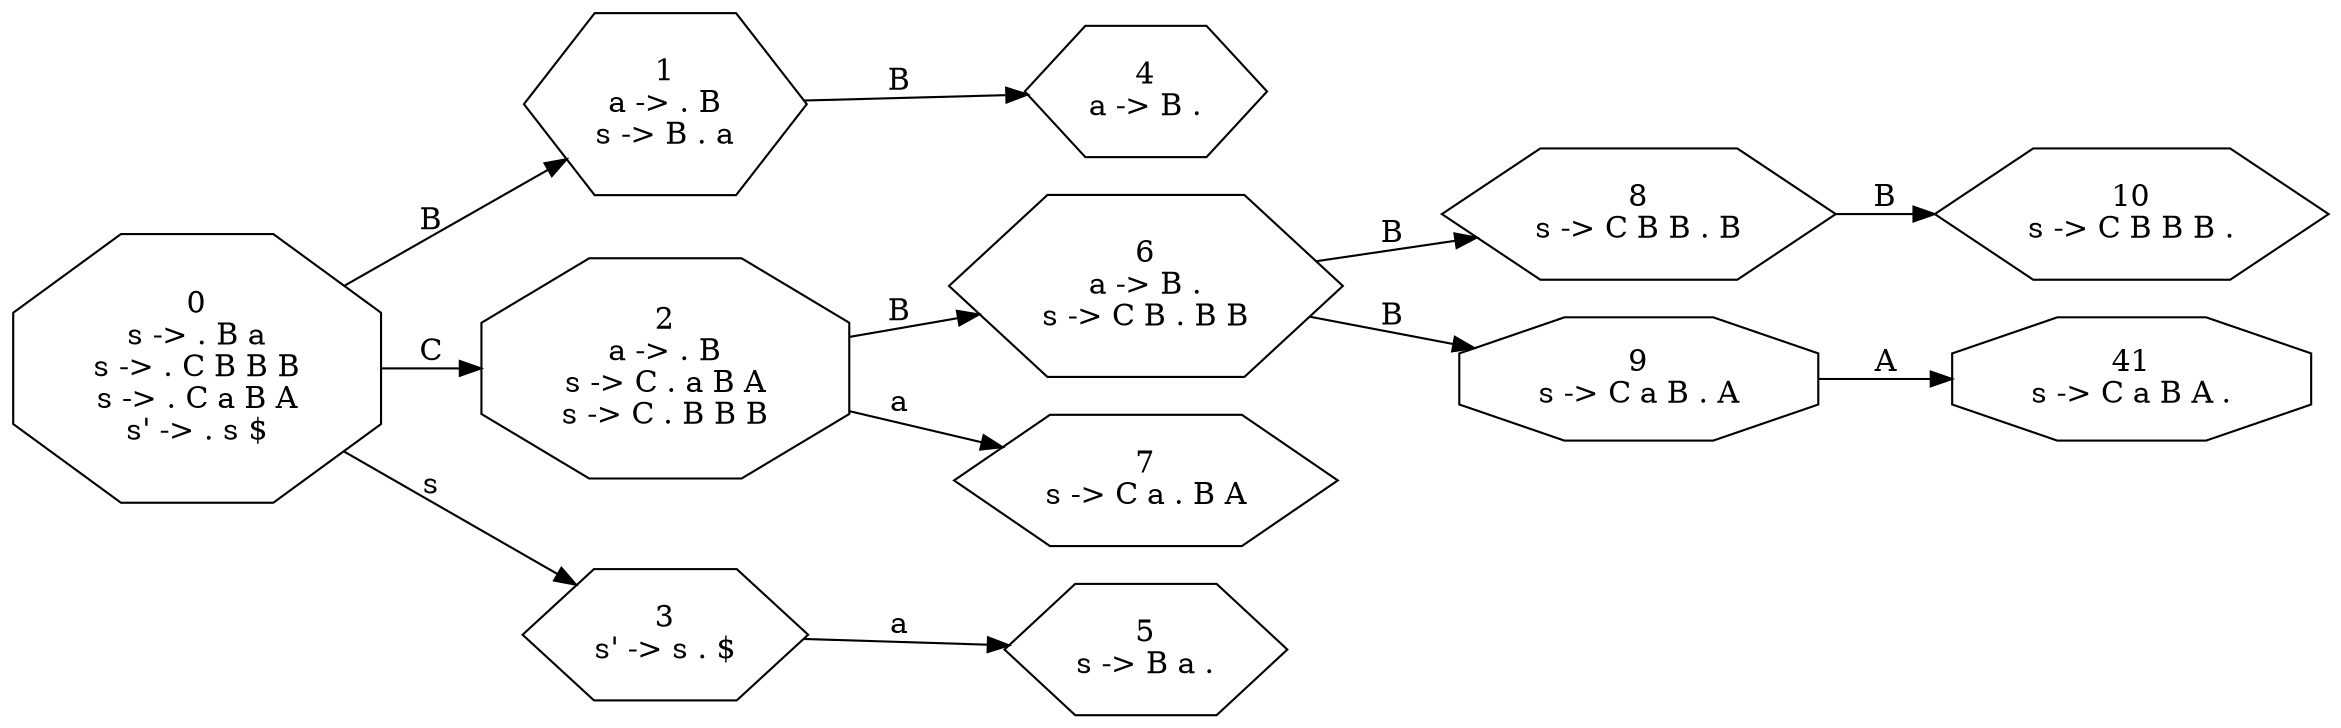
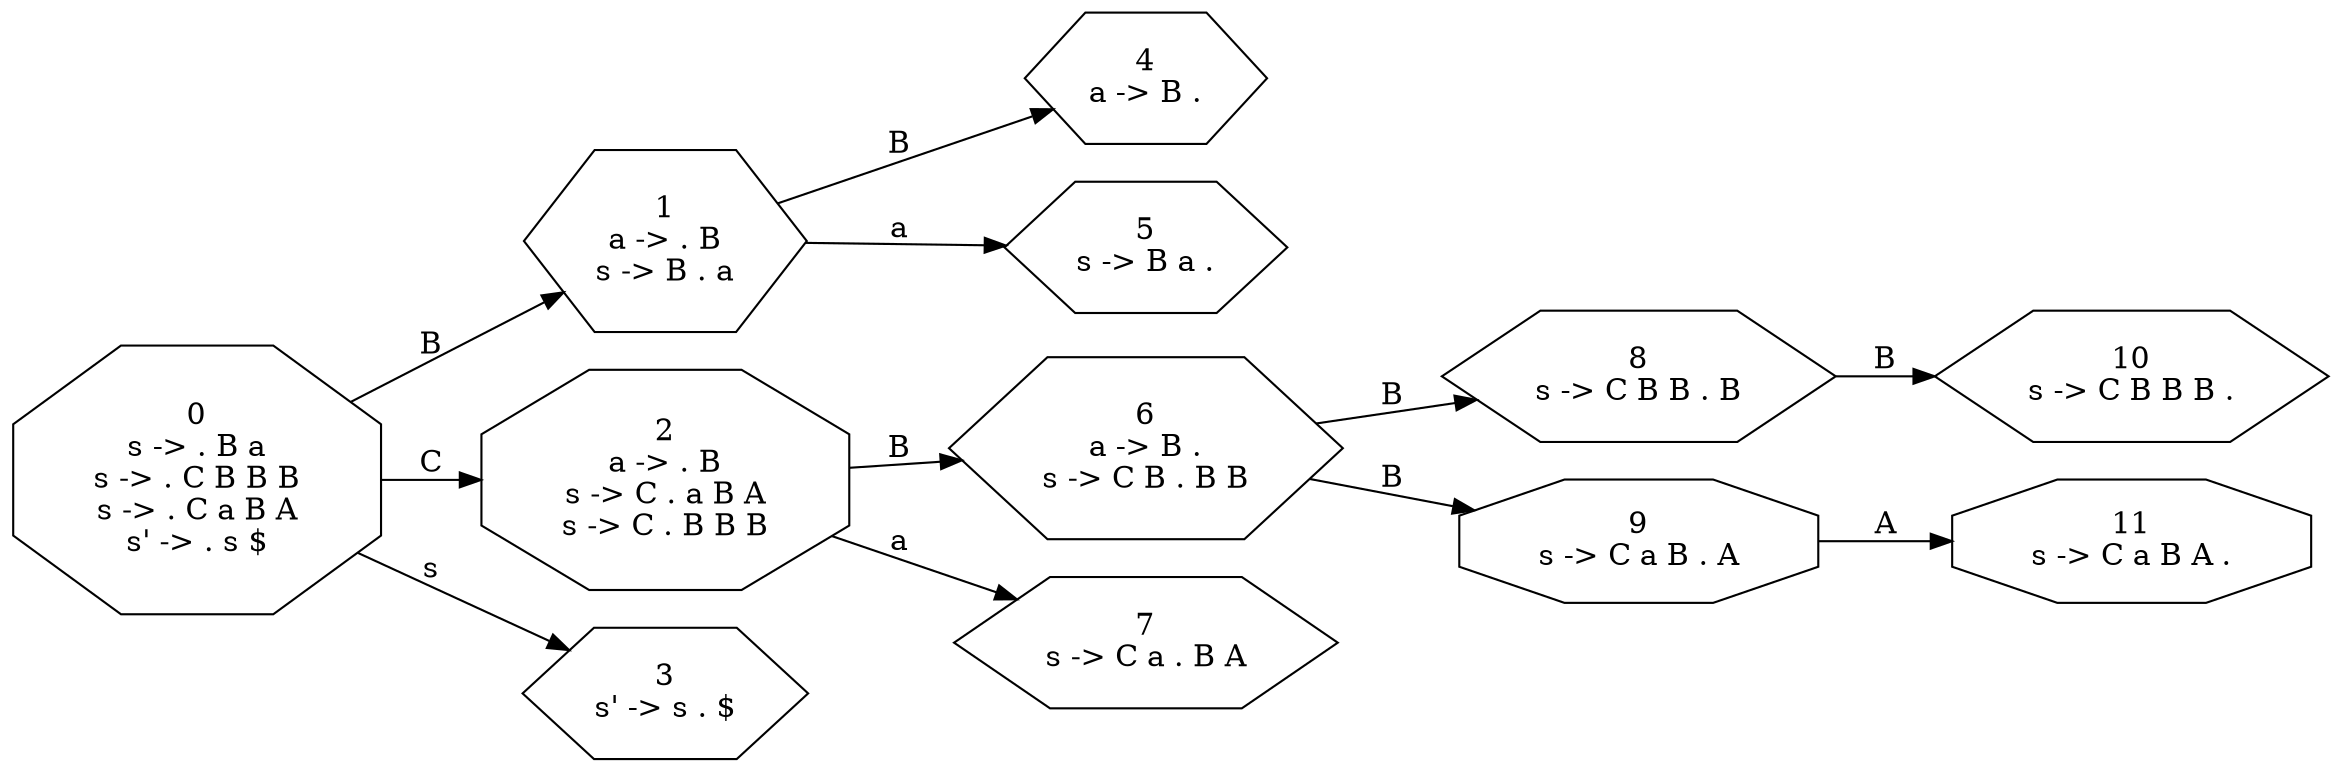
node "41 s -> C a B A .": label "41 s -> C a B A ." -> "11 s -> C a B A ."
edge "3 s' -> s . $" -> "5 s -> B a .": now "1 a -> . B s -> B . a" -> "5 s -> B a ."
